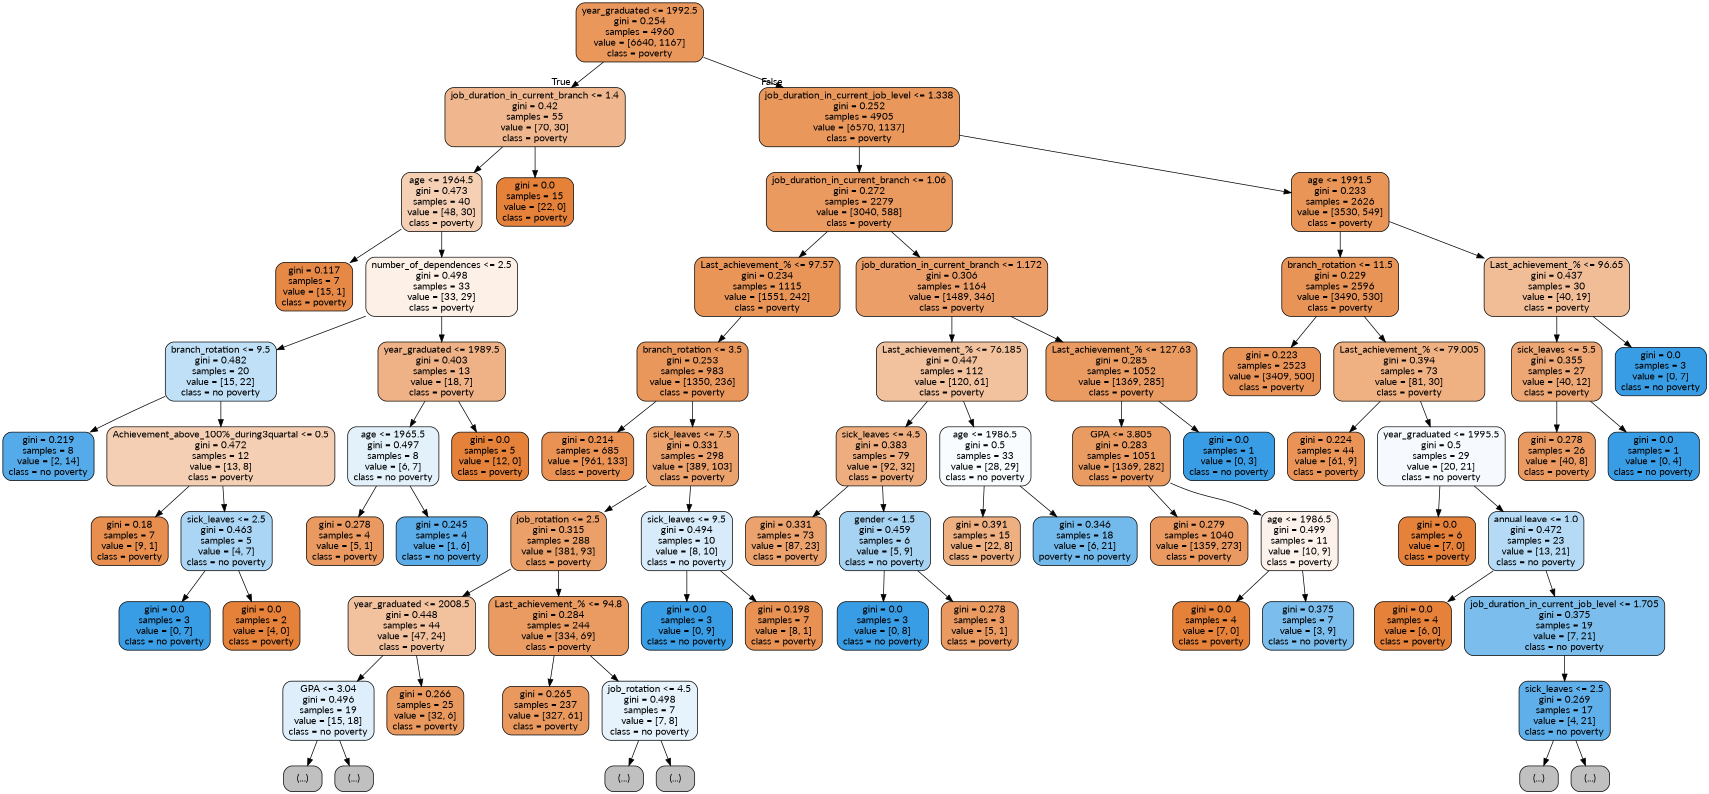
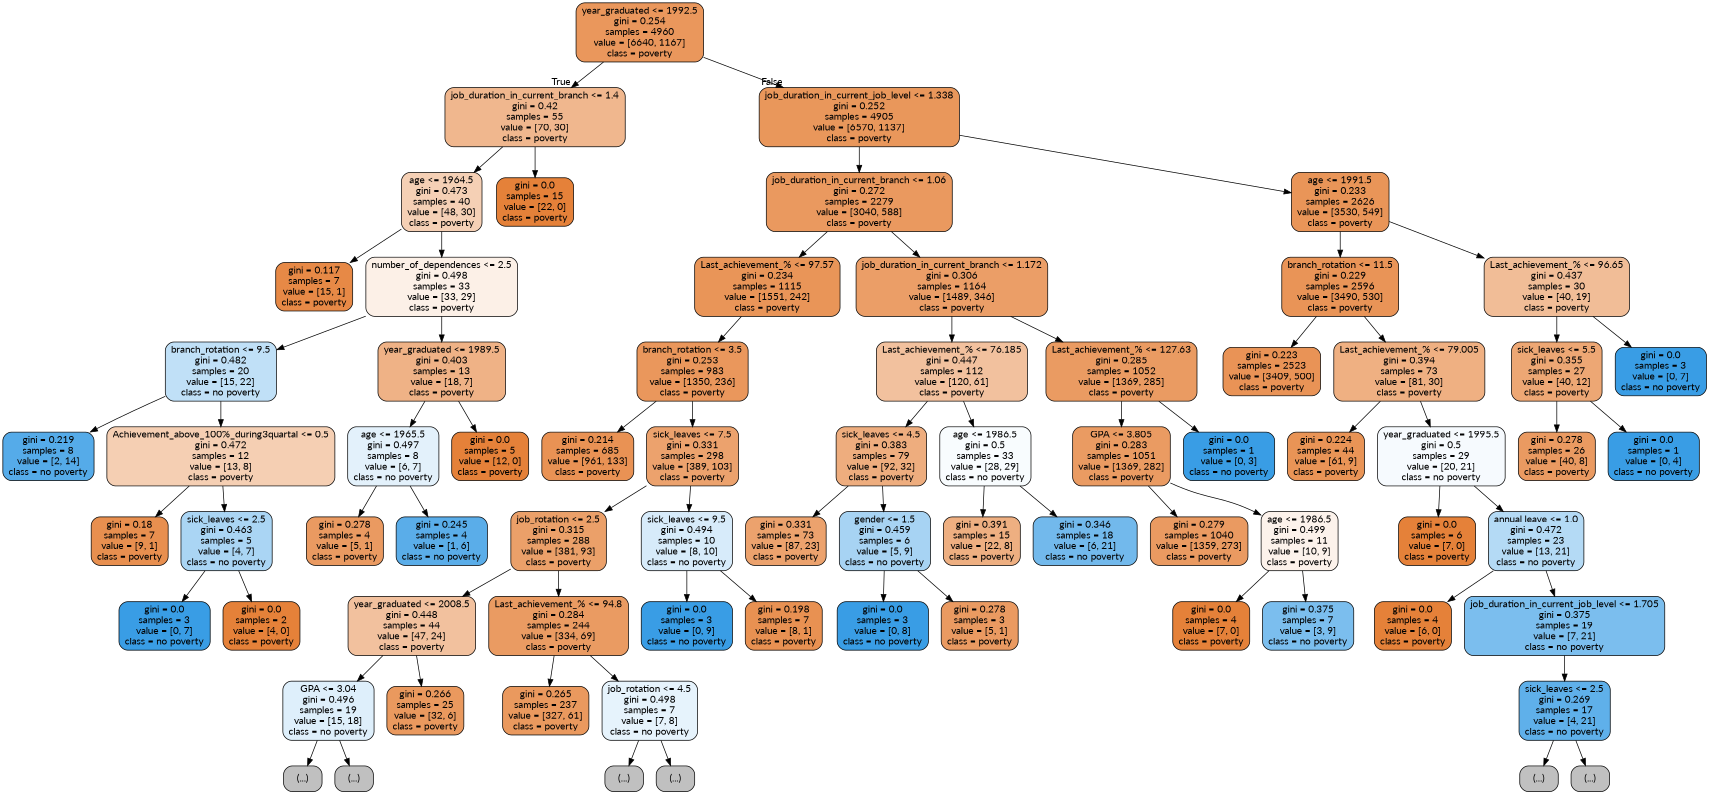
node "gini = 0.346 samples = 18 value = [6, 21] poverty = no poverty": label "gini = 0.346 samples = 18 value = [6, 21] poverty = no poverty" -> "gini = 0.346 samples = 18 value = [6, 21] class = no poverty"
